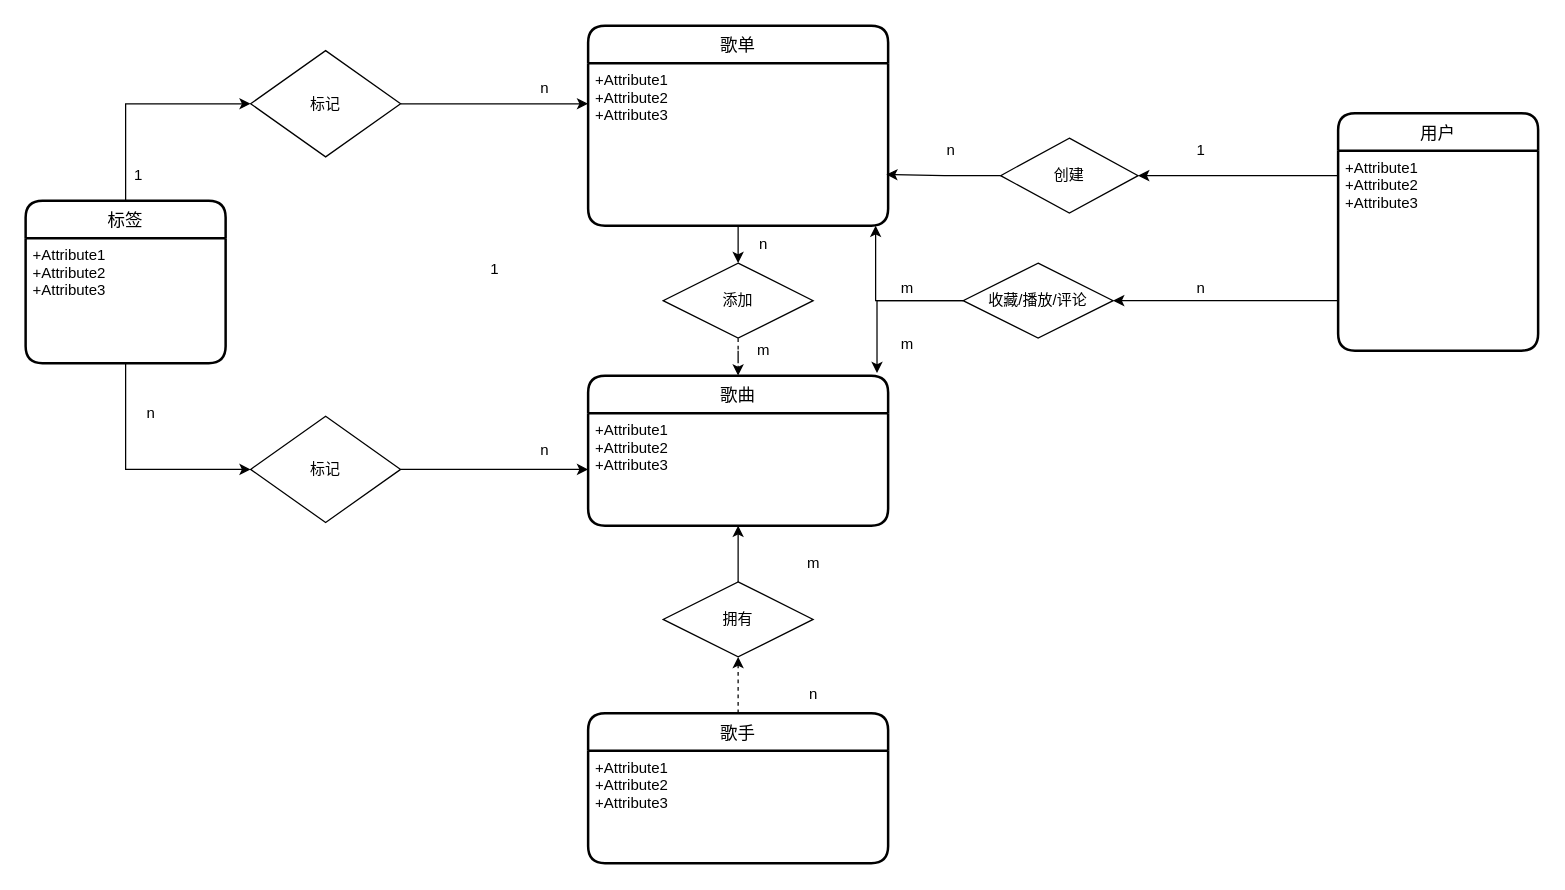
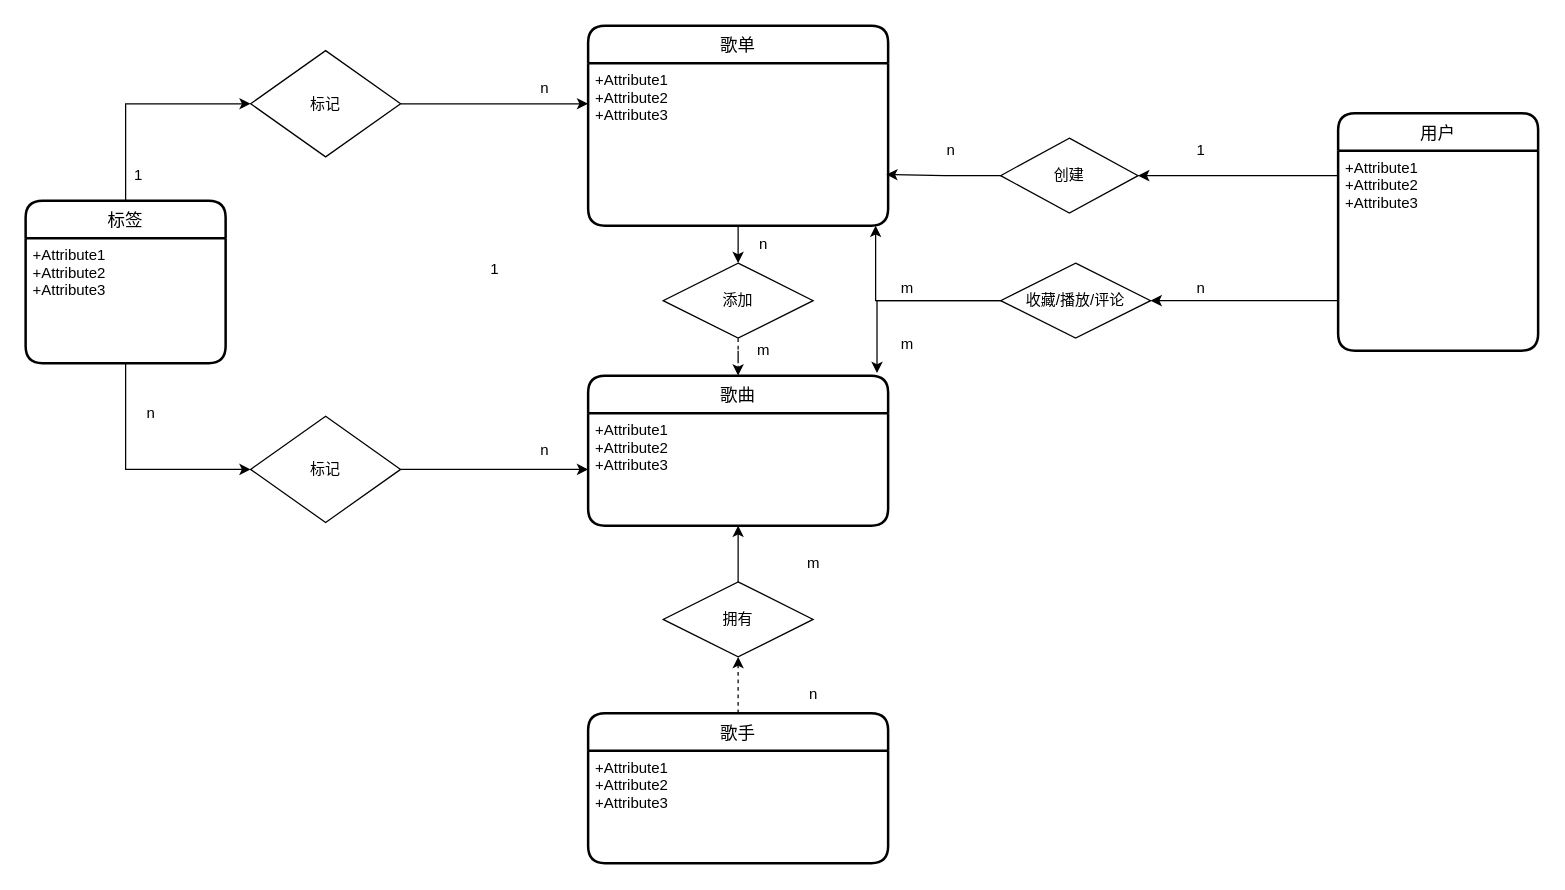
node "收藏/播放/评论": moved (1038, 301) -> (1076, 301)
